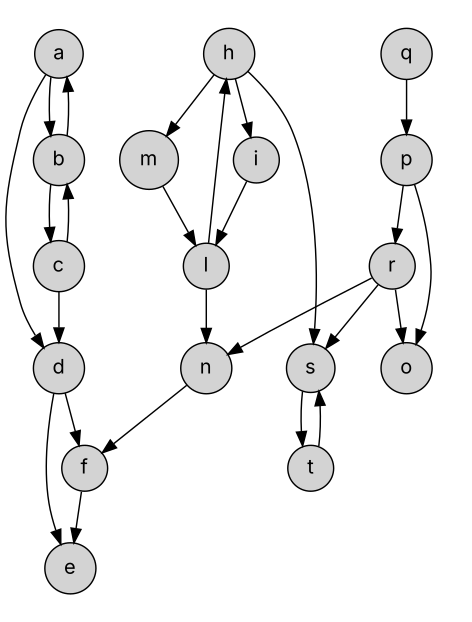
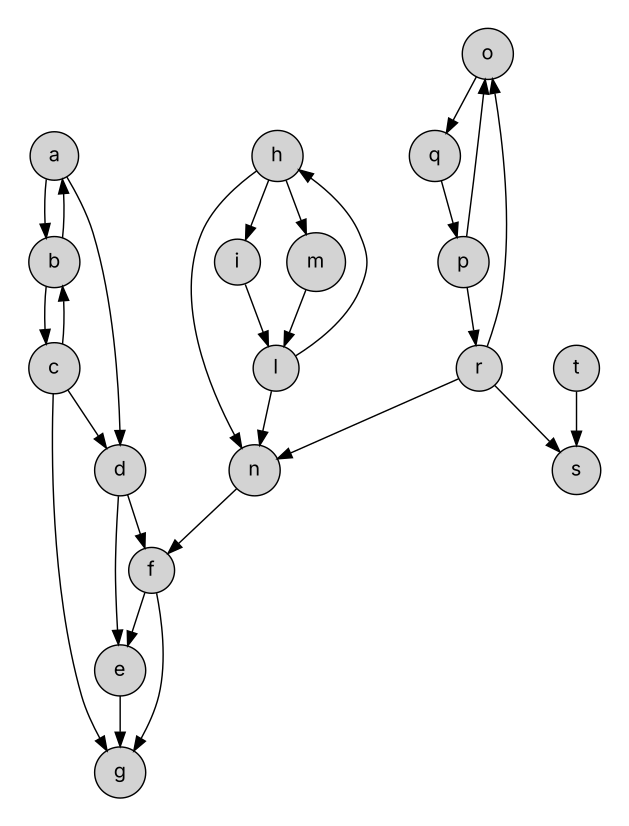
edge "o" -> "q": added
edge "h" -> "s": now "h" -> "n"
edge "s" -> "t": removed
node "g": added
